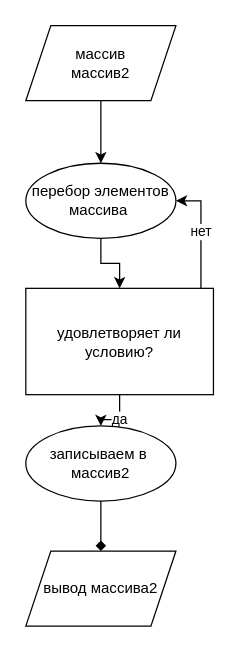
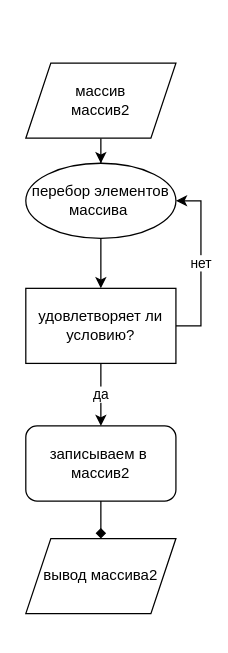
node "массив массив2": moved (101, 63) -> (101, 101)
node "удовлетворяет ли условию?": size 188x106 -> 150x75
node "записываем в массив2": shape ellipse -> rounded rectangle
node "вывод массива2": moved (101, 588) -> (101, 576)
